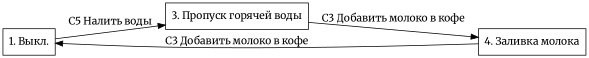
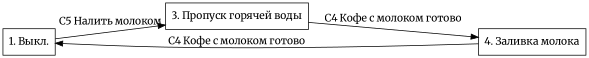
edge "3. Пропуск горячей воды" -> "4. Заливка молока": label "C3 Добавить молоко в кофе" -> "C4 Кофе с молоком готово"
edge "1. Выкл." -> "3. Пропуск горячей воды": label "C5 Налить воды" -> "C5 Налить молоком"
edge "4. Заливка молока" -> "1. Выкл.": label "C3 Добавить молоко в кофе" -> "C4 Кофе с молоком готово"
